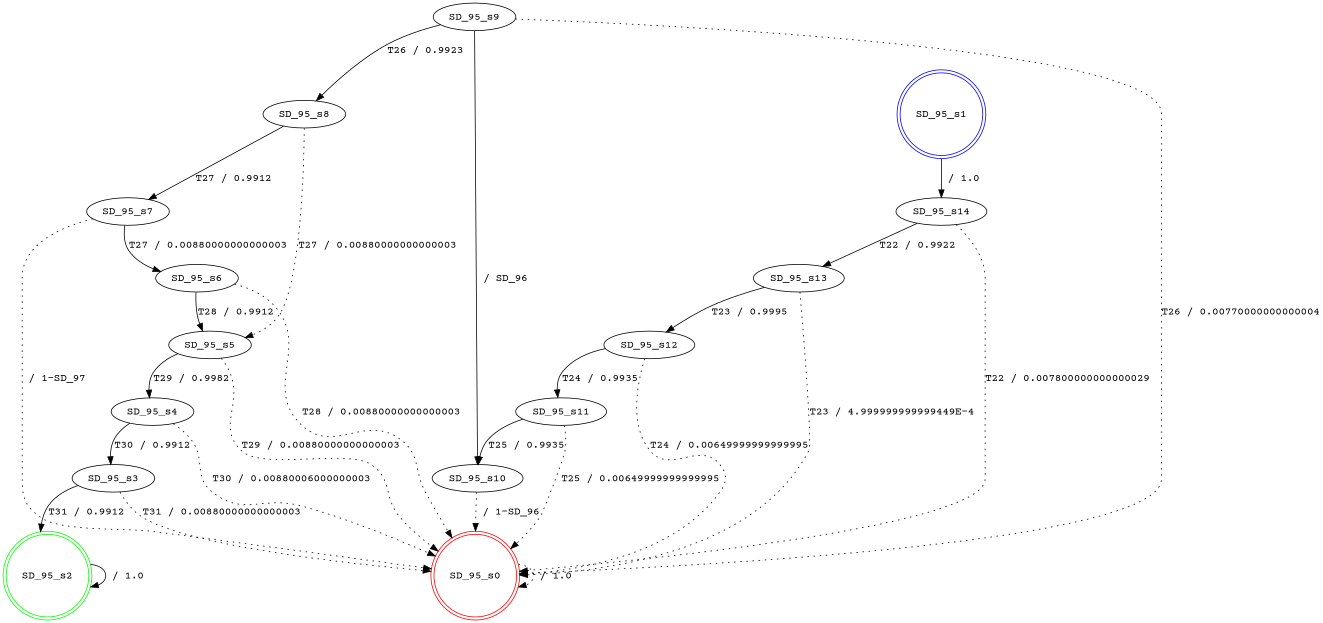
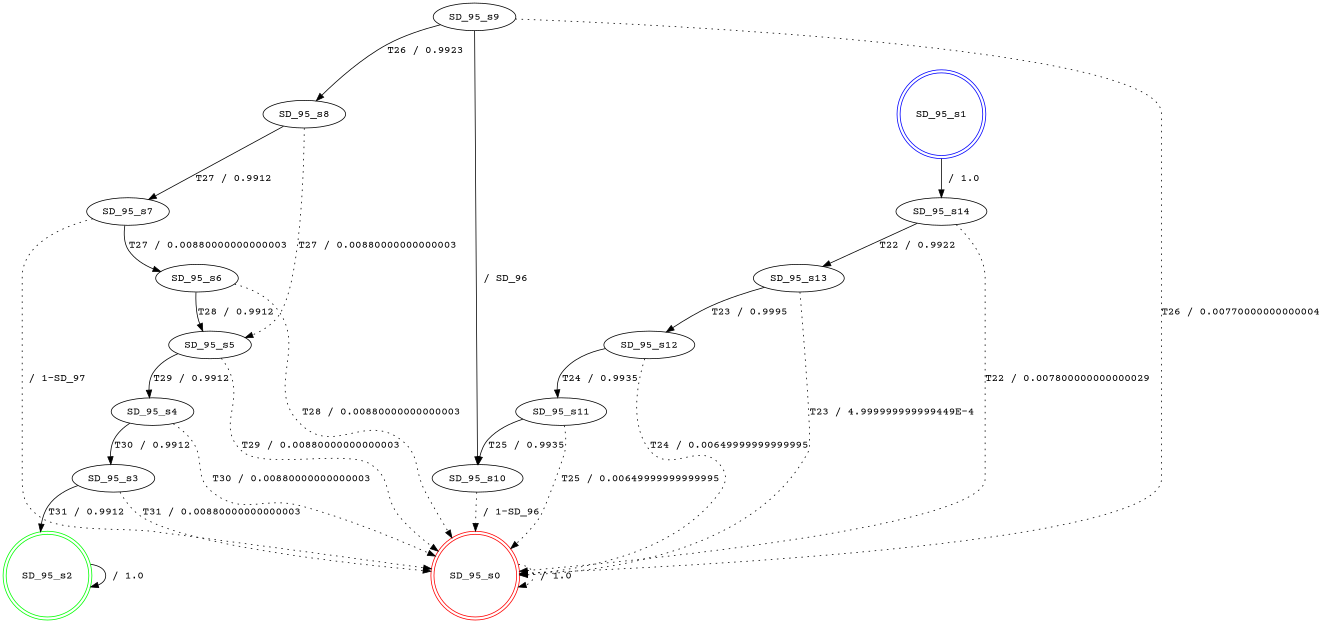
edge "SD_95_s5" -> "SD_95_s4": label "T29 / 0.9982" -> "T29 / 0.9912"
edge "SD_95_s4" -> "SD_95_s0": label "T30 / 0.00880006000000003" -> "T30 / 0.00880000000000003"
